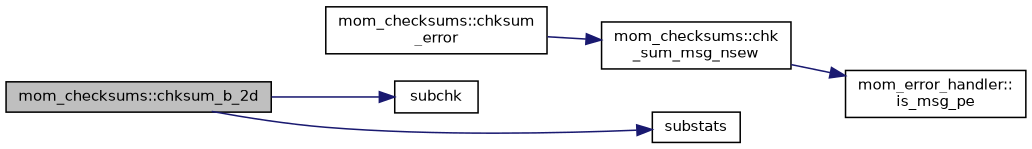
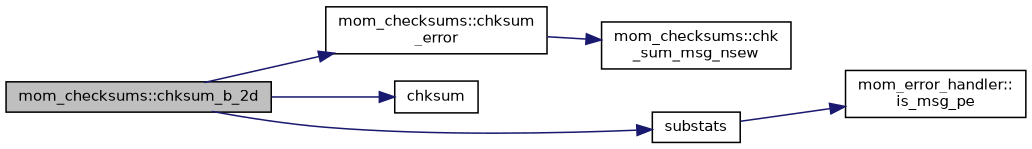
edge "mom_checksums::chk _sum_msg_nsew" -> "mom_error_handler:: is_msg_pe": now "substats" -> "mom_error_handler:: is_msg_pe"
edge "mom_checksums::chksum_b_2d" -> "mom_checksums::chksum _error": added
node "subchk": label "subchk" -> "chksum"
